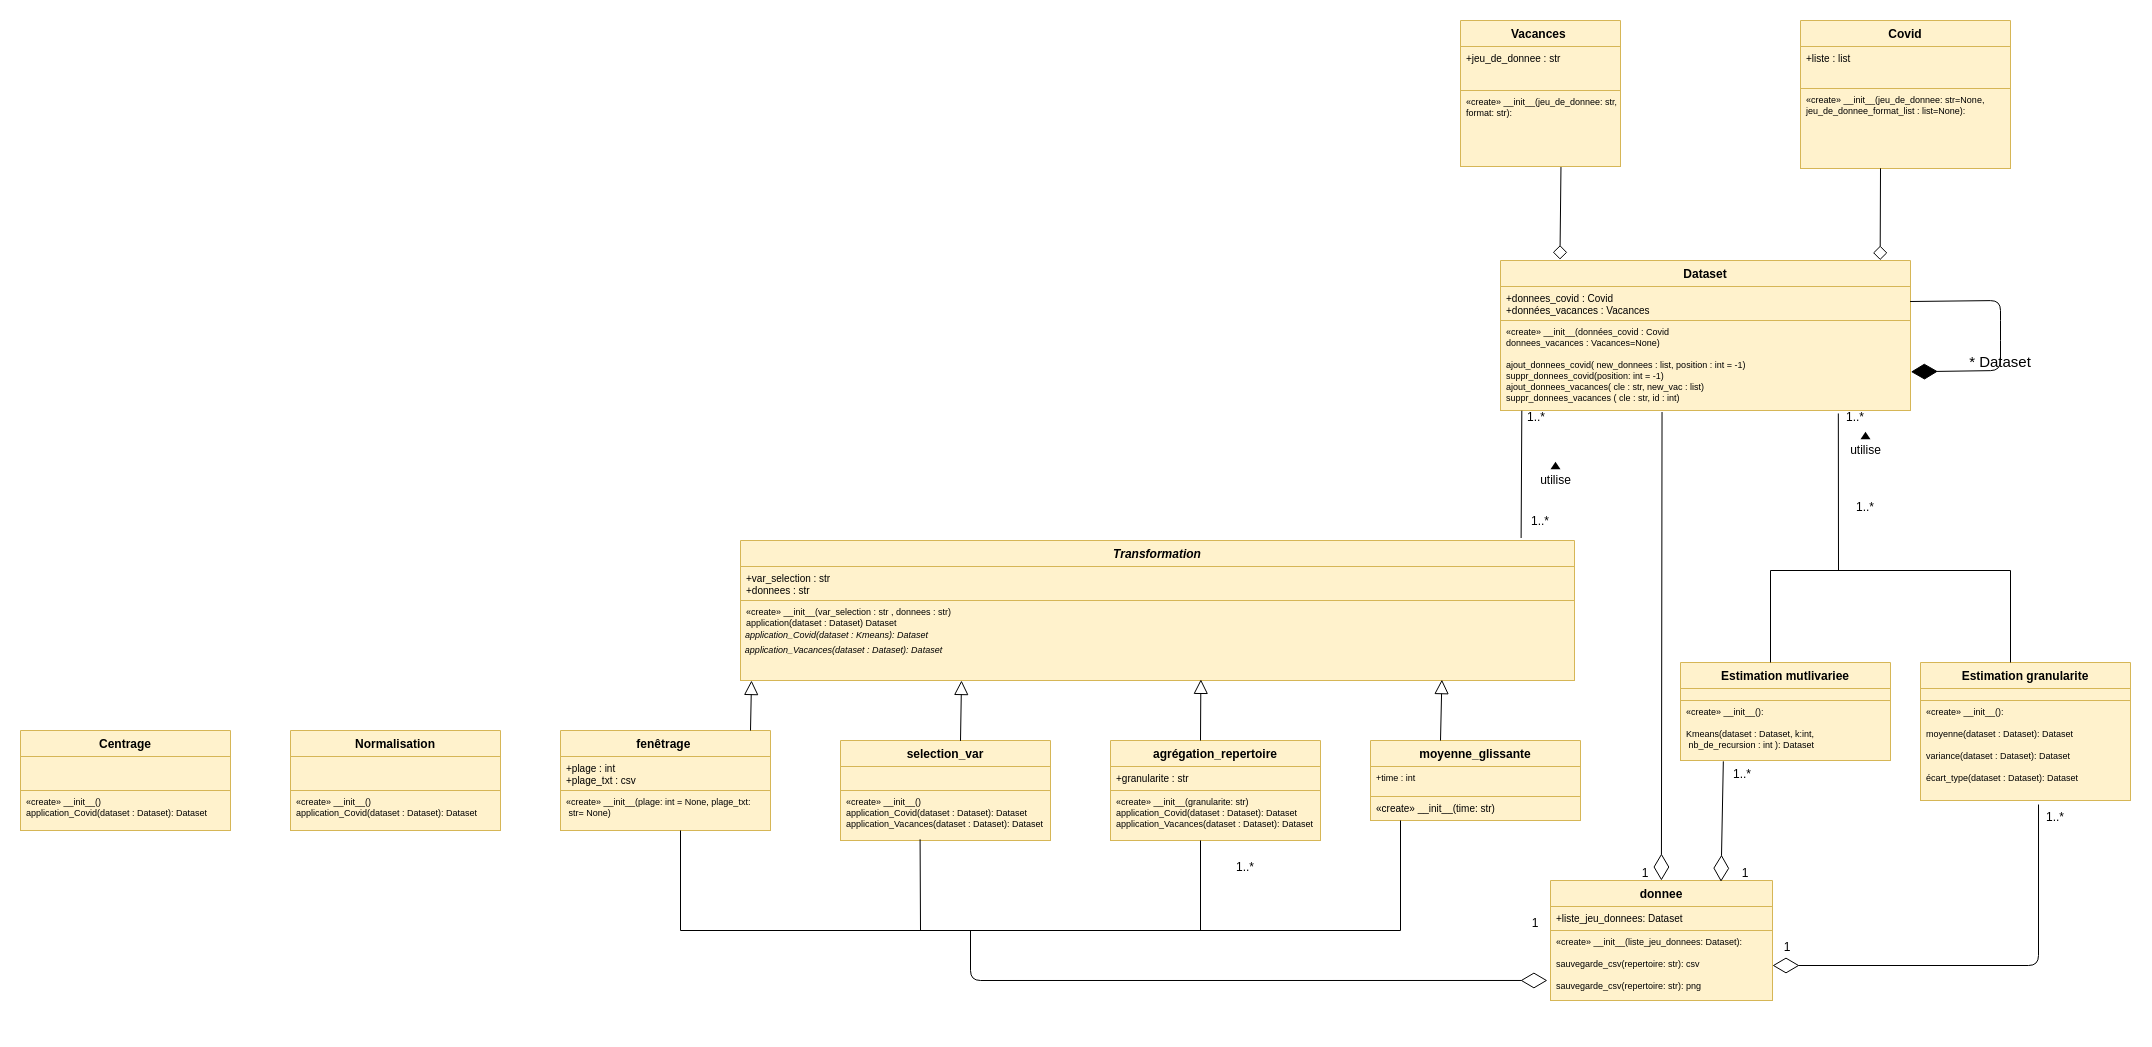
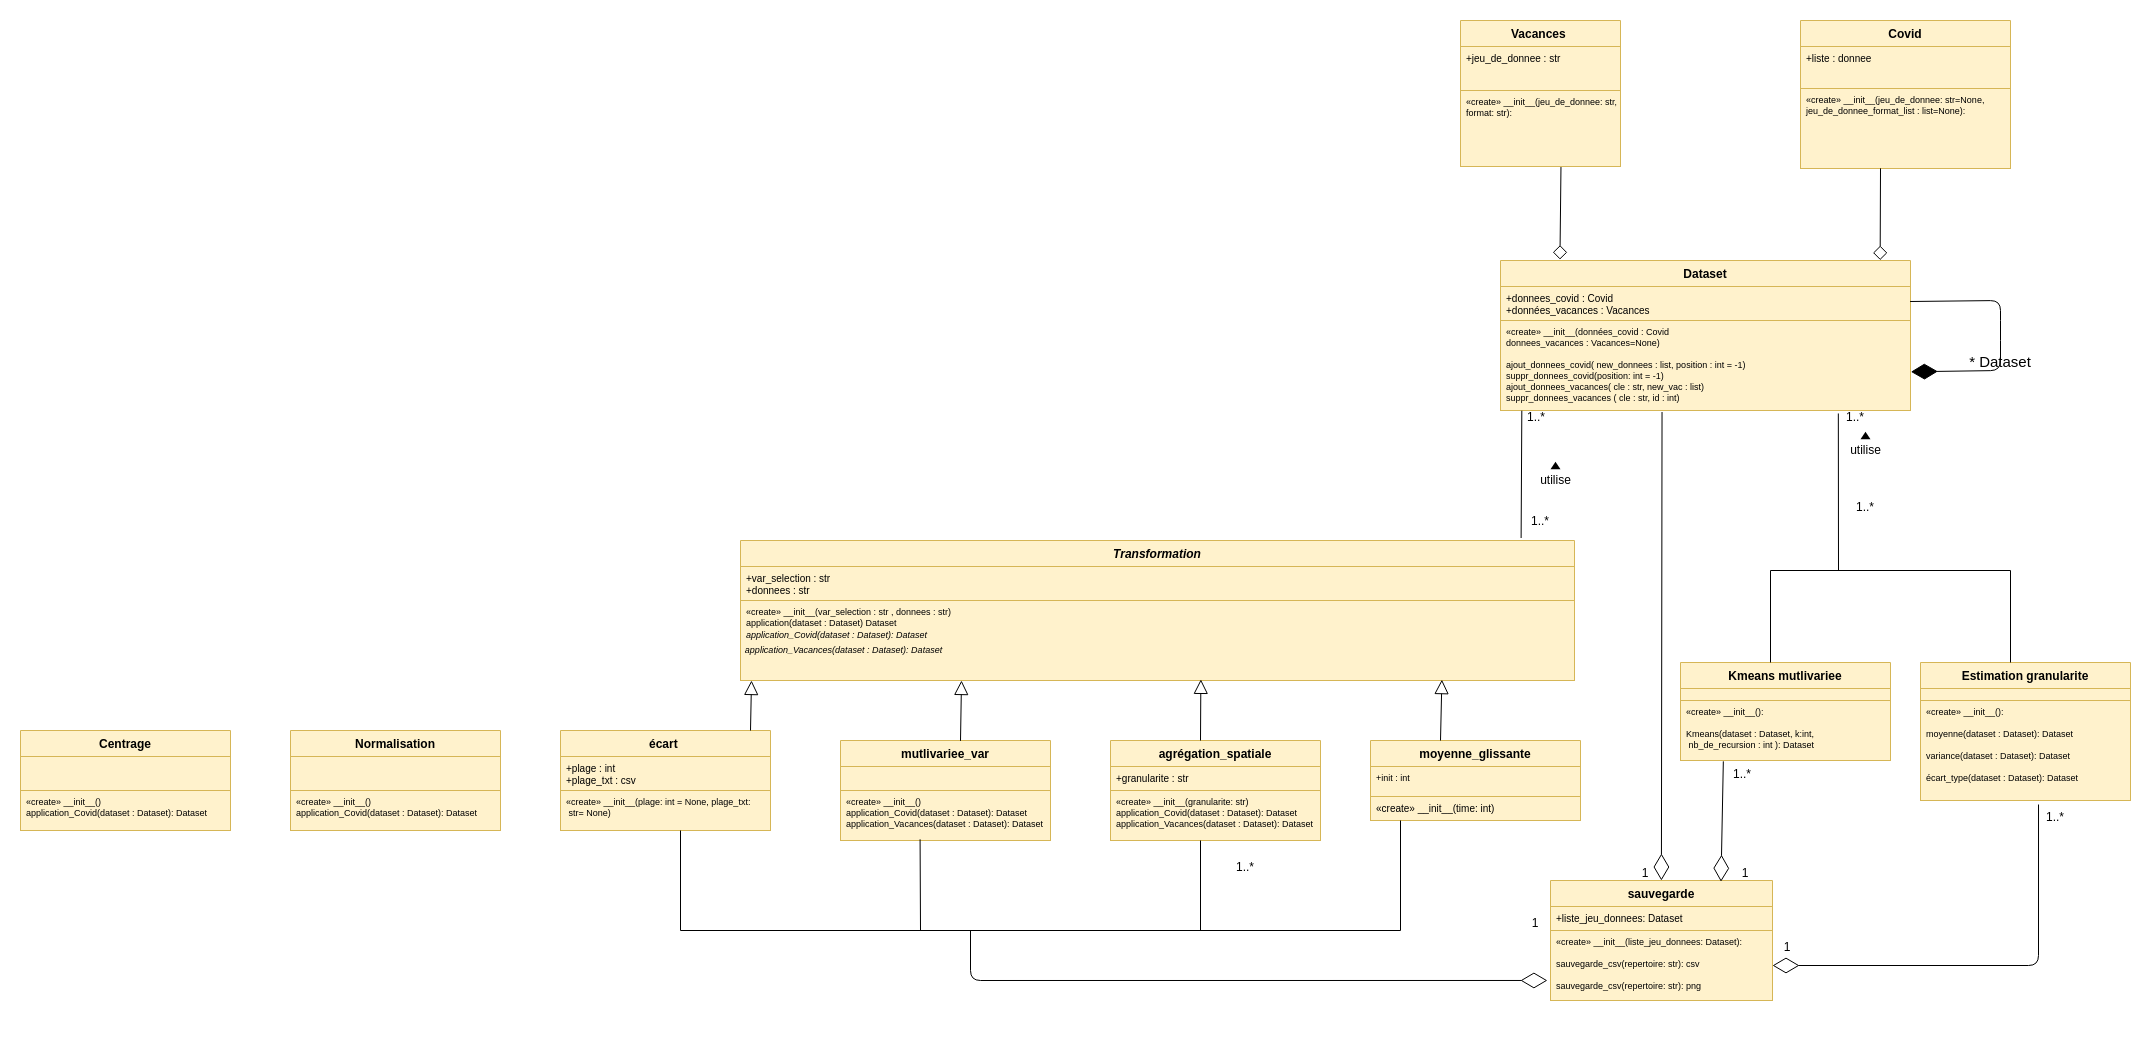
node "+liste : list": label "+liste : list" -> "+liste : donnee"
node "application_Covid(dataset : Kmeans): Dataset": label "application_Covid(dataset : Kmeans): Dataset" -> "application_Covid(dataset : Dataset): Dataset"
node "Estimation mutlivariee": label "Estimation mutlivariee" -> "Kmeans mutlivariee"
node "fenêtrage": label "fenêtrage" -> "écart"
node "selection_var": label "selection_var" -> "mutlivariee_var"
node "agrégation_repertoire": label "agrégation_repertoire" -> "agrégation_spatiale"
node "+time : int": label "+time : int" -> "+init : int"
node "«create» __init__(time: str)": label "«create» __init__(time: str)" -> "«create» __init__(time: int)"
node "donnee": label "donnee" -> "sauvegarde"
